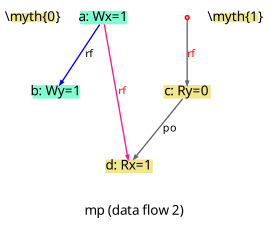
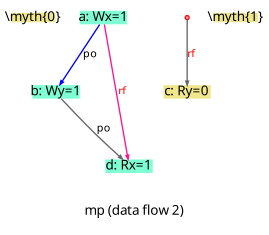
edge "a: Wx=1" -> "b: Wy=1": label "rf" -> "po"
edge "c: Ry=0" -> "d: Rx=1": now "b: Wy=1" -> "d: Rx=1"
node "d: Rx=1": fillcolor khaki -> aquamarine
